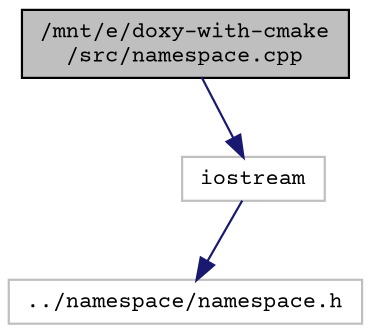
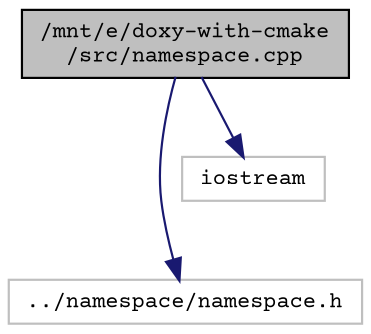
edge "iostream" -> "../namespace/namespace.h": now "/mnt/e/doxy-with-cmake /src/namespace.cpp" -> "../namespace/namespace.h"
